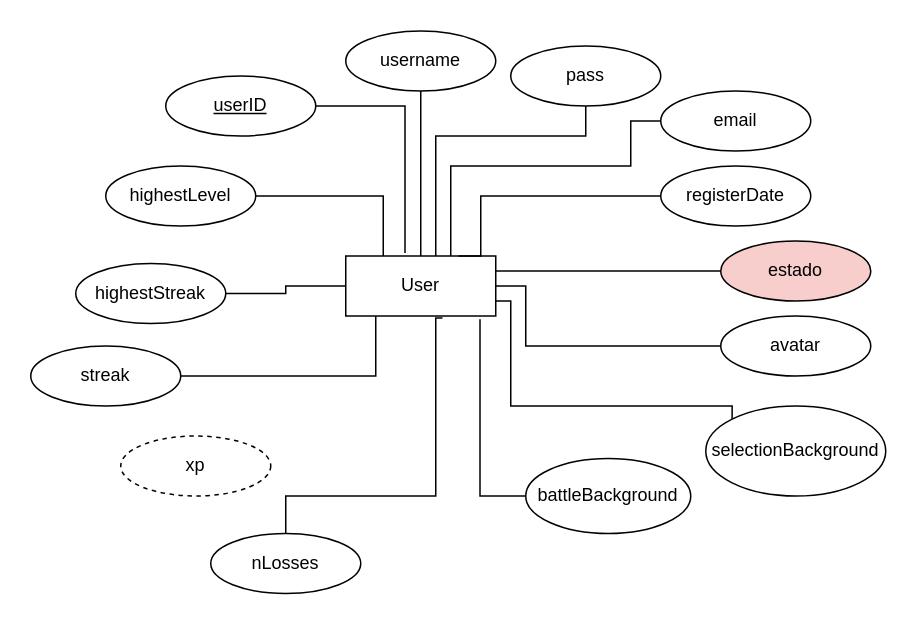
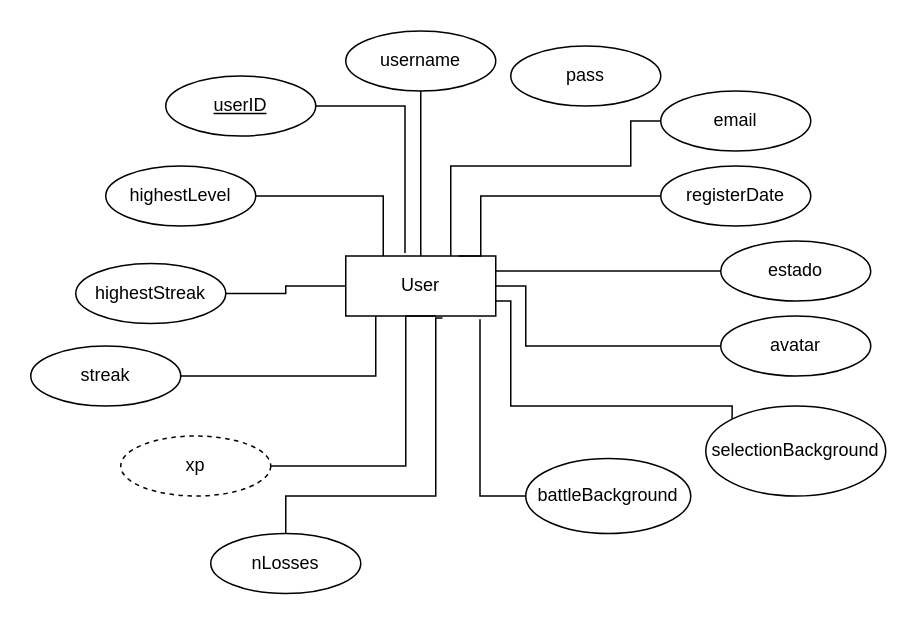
edge "pass" -- "User": removed
node "estado": fillcolor #f8cecc -> #ffffff
edge "User" -- "xp": added
